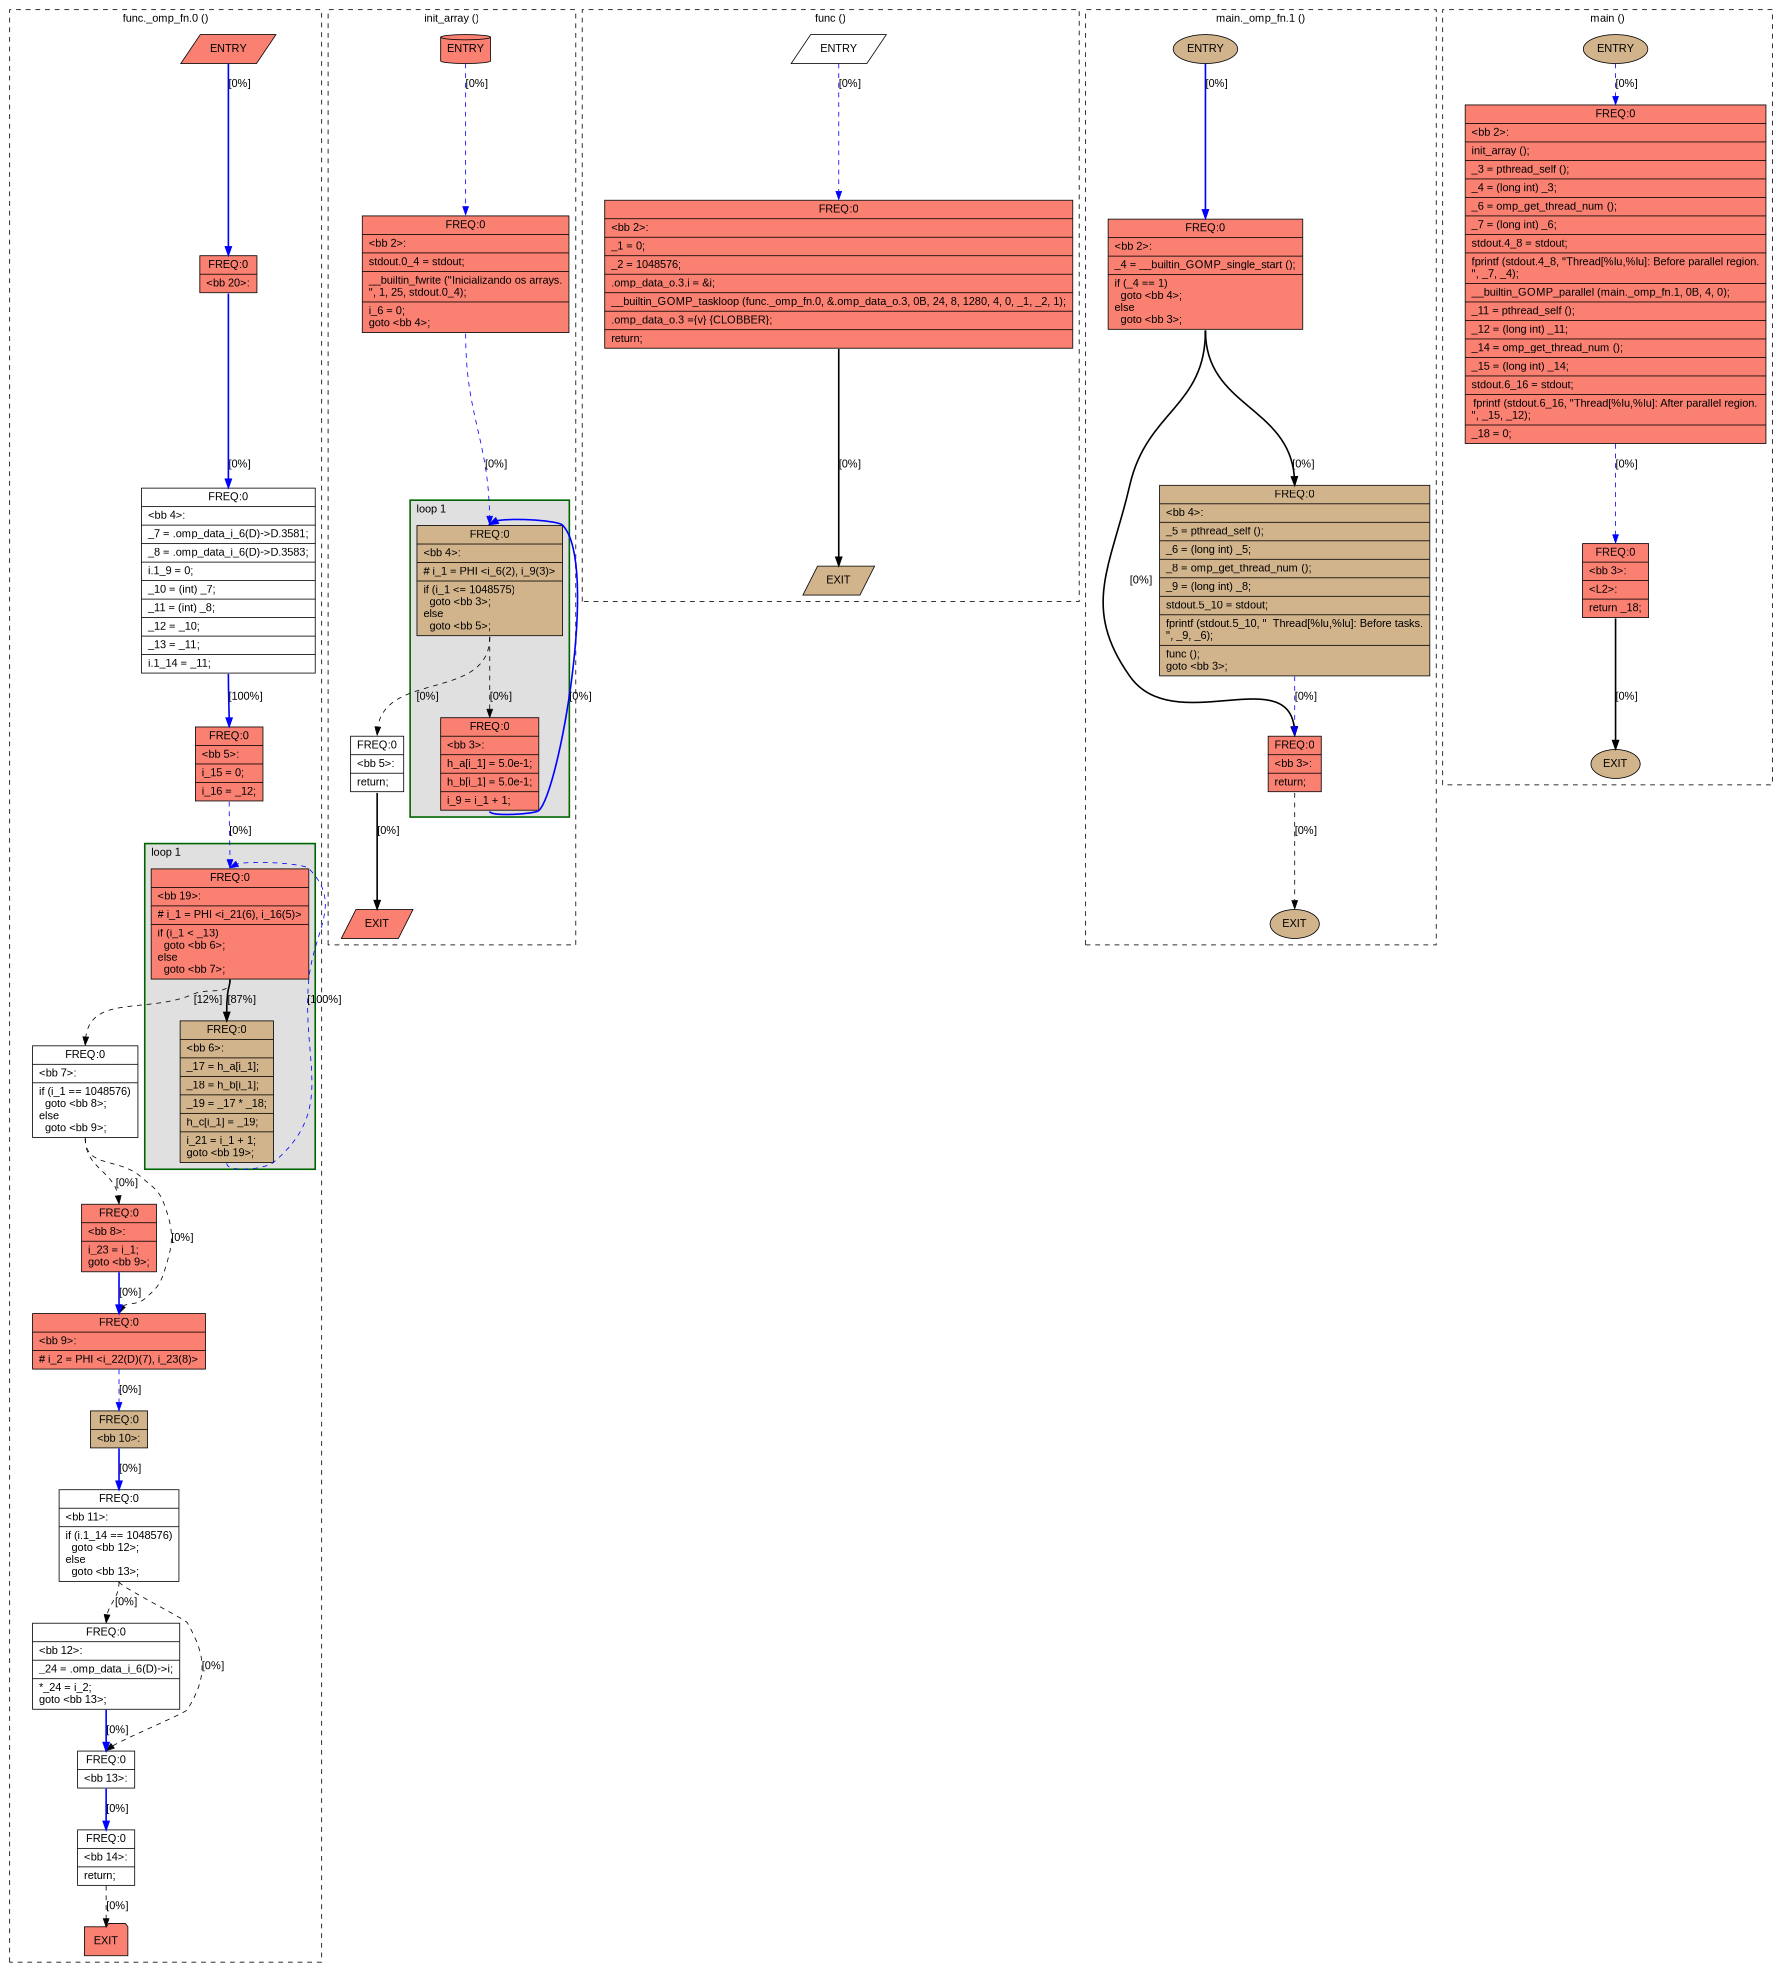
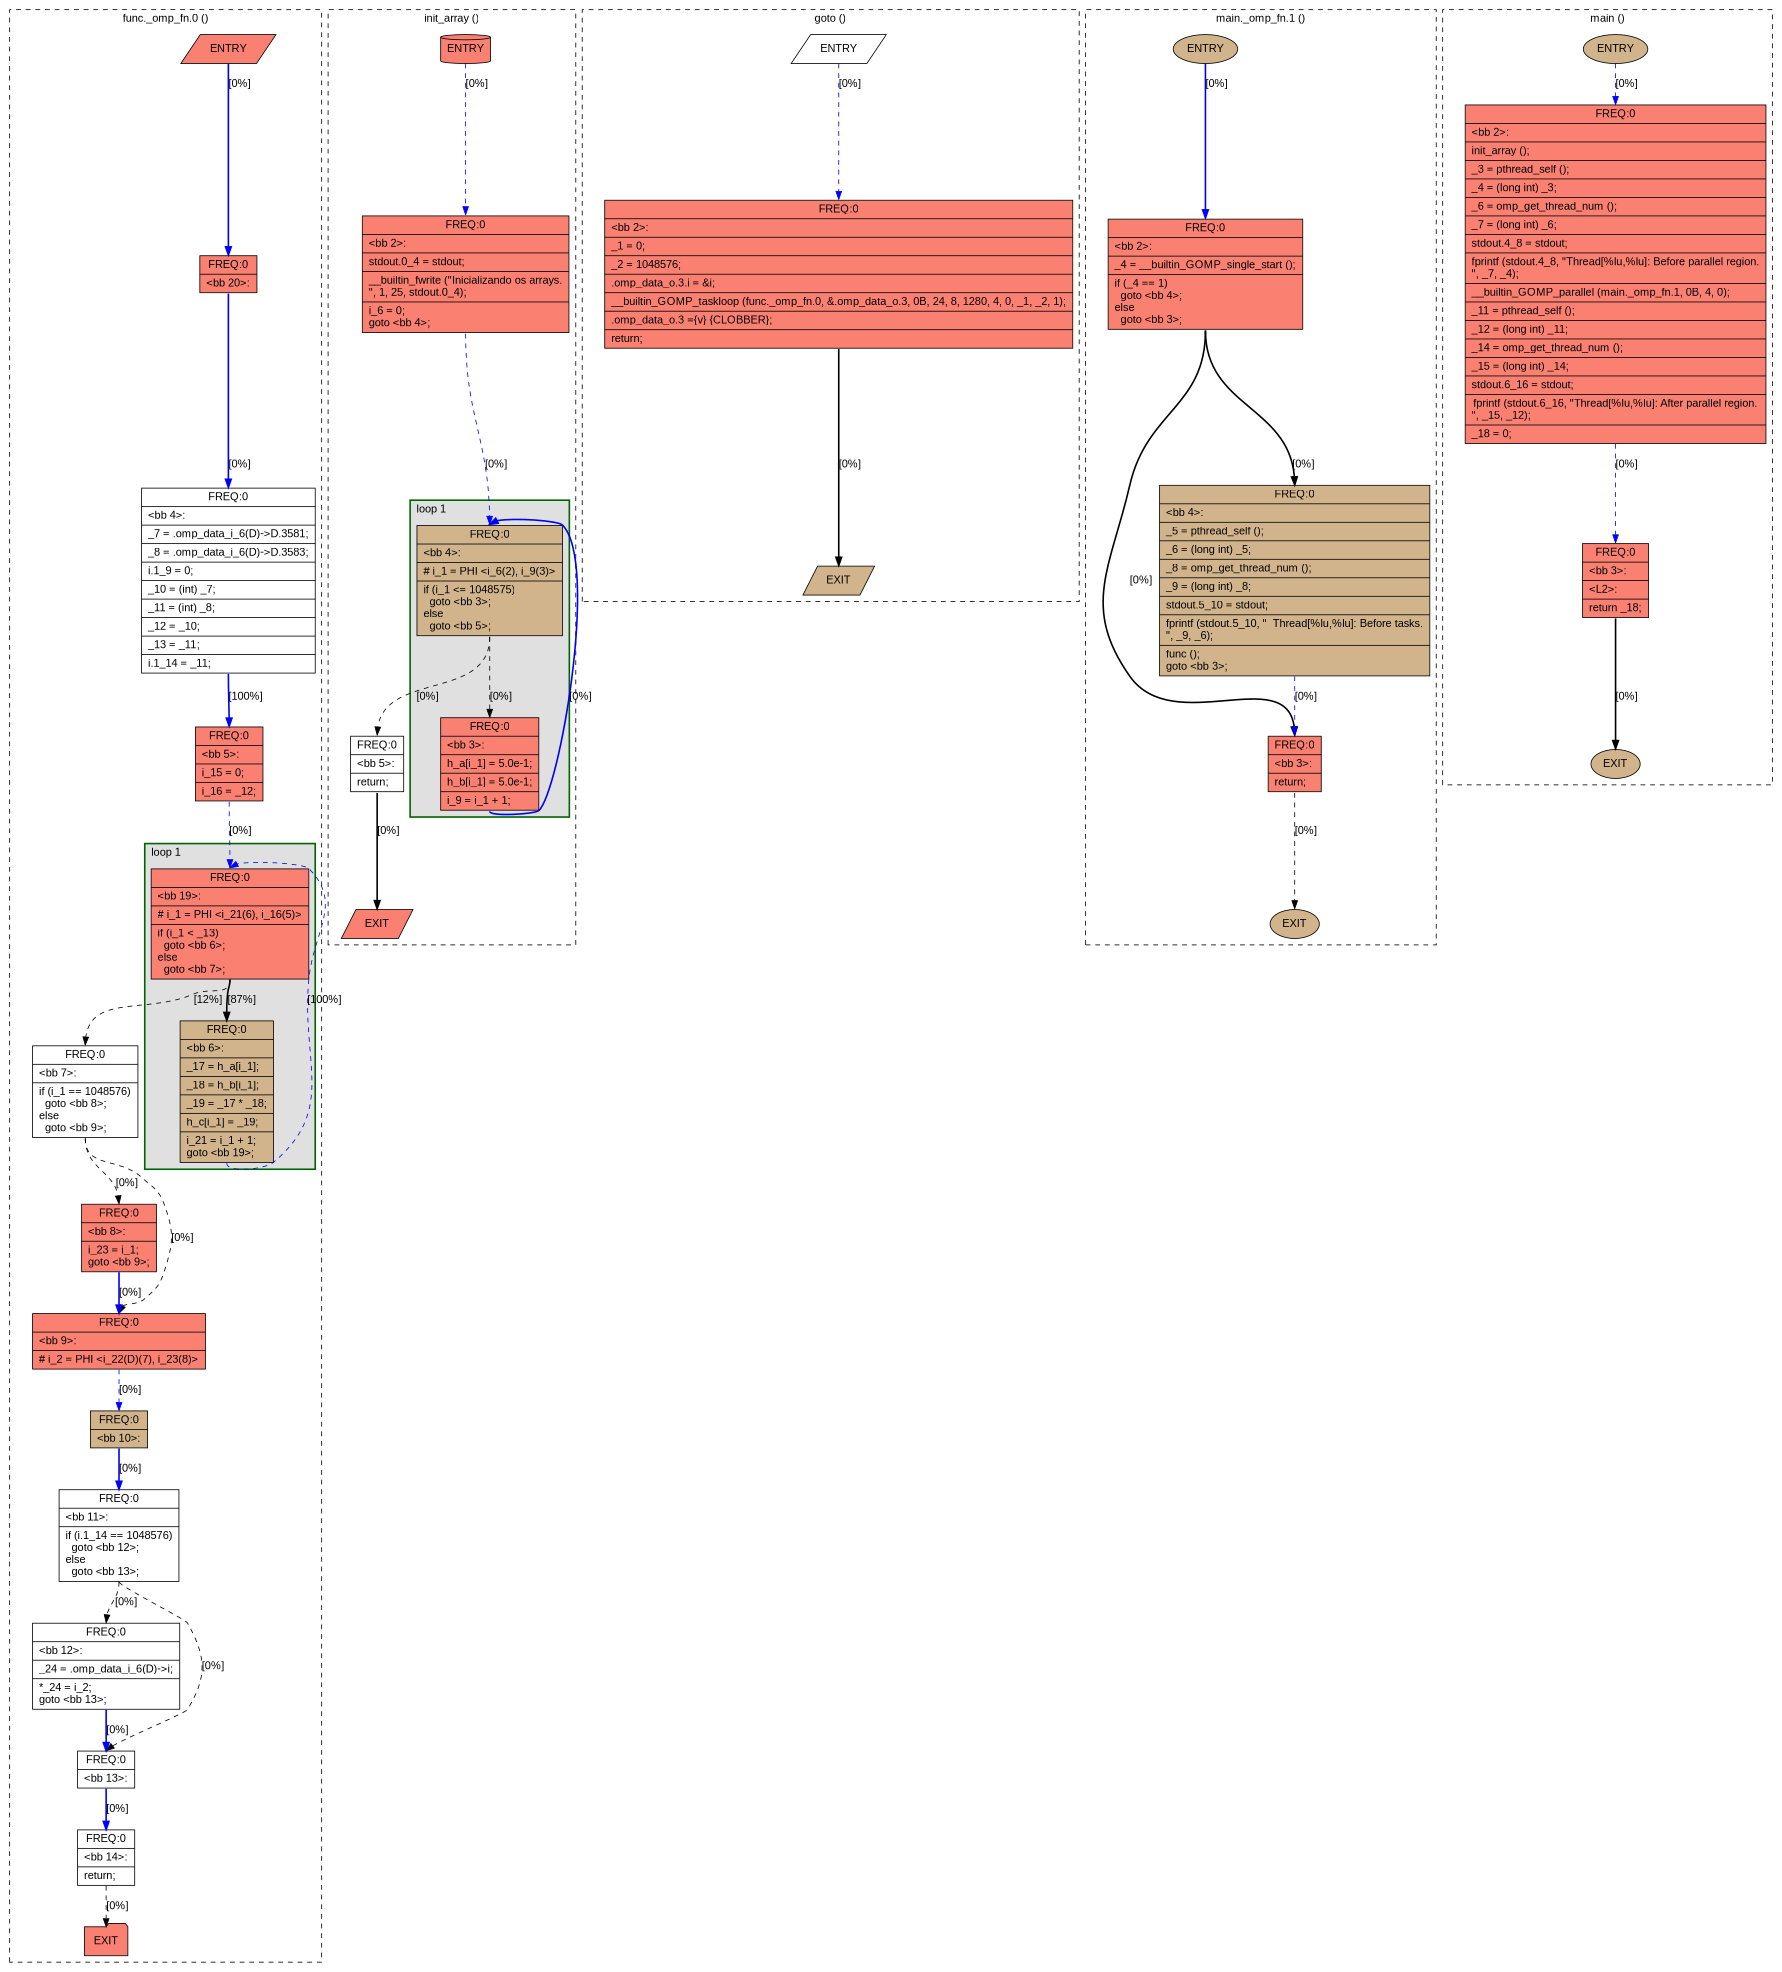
cluster "func ()": label "func ()" -> "goto ()"
